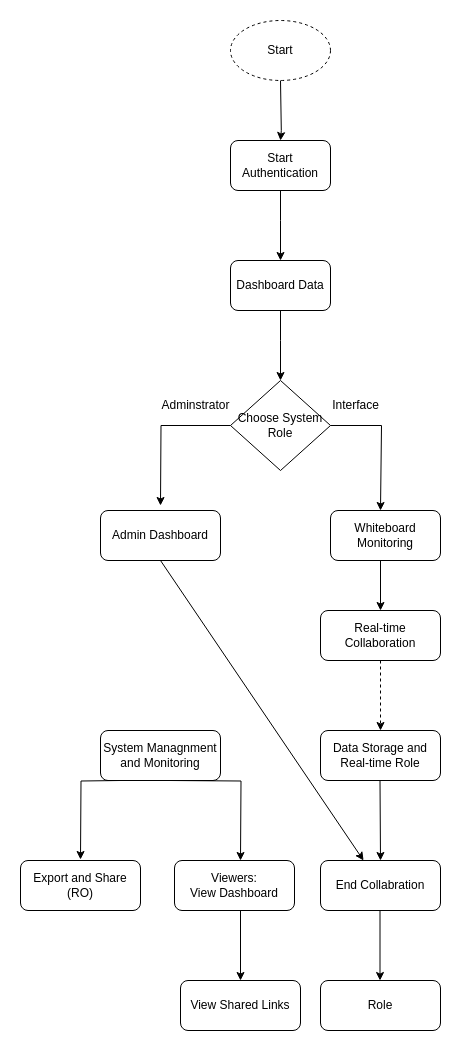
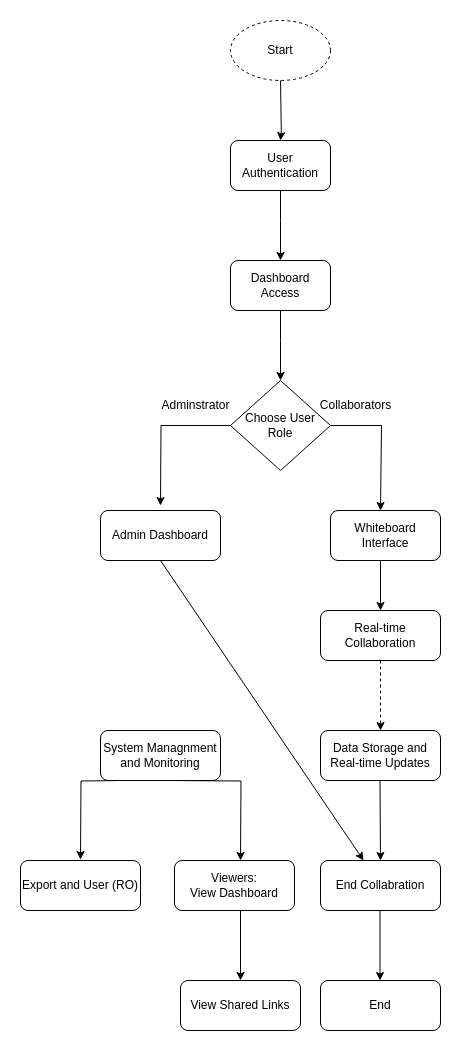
node "Start Authentication": label "Start Authentication" -> "User Authentication"
node "Dashboard Data": label "Dashboard Data" -> "Dashboard Access"
node "Interface": label "Interface" -> "Collaborators"
node "Choose System Role": label "Choose System Role" -> "Choose User Role"
node "Whiteboard Monitoring": label "Whiteboard Monitoring" -> "Whiteboard Interface"
node "Data Storage and Real-time Role": label "Data Storage and Real-time Role" -> "Data Storage and Real-time Updates"
node "Export and Share (RO)": label "Export and Share (RO)" -> "Export and User (RO)"
node "Role": label "Role" -> "End"
